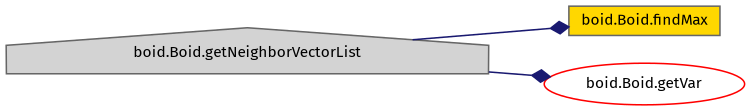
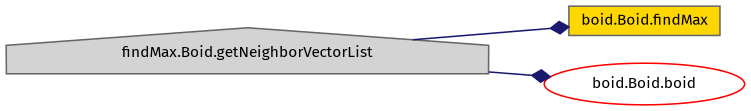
node "boid.Boid.getNeighborVectorList": label "boid.Boid.getNeighborVectorList" -> "findMax.Boid.getNeighborVectorList"
node "boid.Boid.getVar": label "boid.Boid.getVar" -> "boid.Boid.boid"
